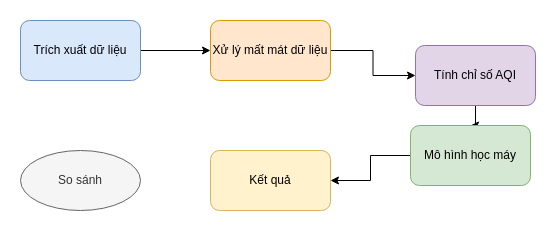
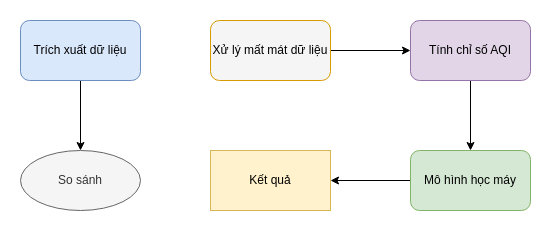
edge "Trích xuất dữ liệu" -> "Xử lý mất mát dữ liệu": now "Trích xuất dữ liệu" -> "So sánh"
node "Xử lý mất mát dữ liệu": fillcolor #ffe6cc -> #f5f5f5
node "Tính chỉ số AQI": moved (476, 76) -> (471, 51)
node "Mô hình học máy": moved (471, 156) -> (471, 181)
node "Kết quả": shape rounded rectangle -> rectangle
